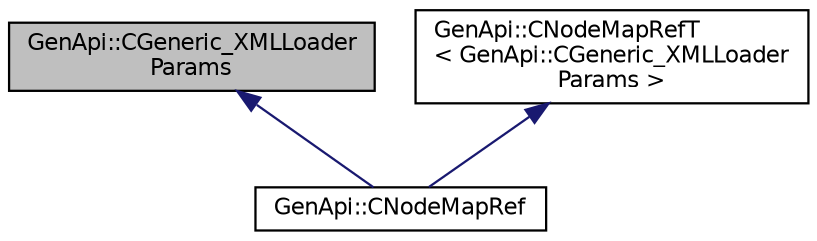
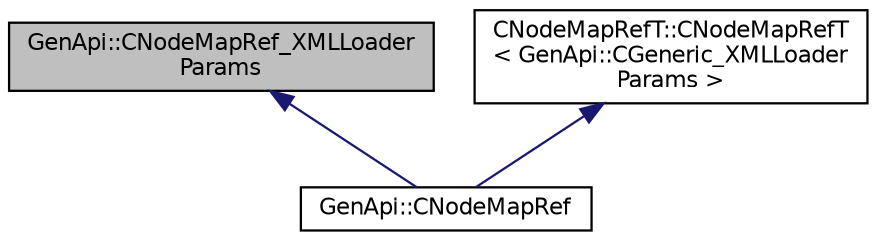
node "GenApi::CGeneric_XMLLoader Params": label "GenApi::CGeneric_XMLLoader Params" -> "GenApi::CNodeMapRef_XMLLoader Params"
node "GenApi::CNodeMapRefT < GenApi::CGeneric_XMLLoader Params >": label "GenApi::CNodeMapRefT < GenApi::CGeneric_XMLLoader Params >" -> "CNodeMapRefT::CNodeMapRefT < GenApi::CGeneric_XMLLoader Params >"
